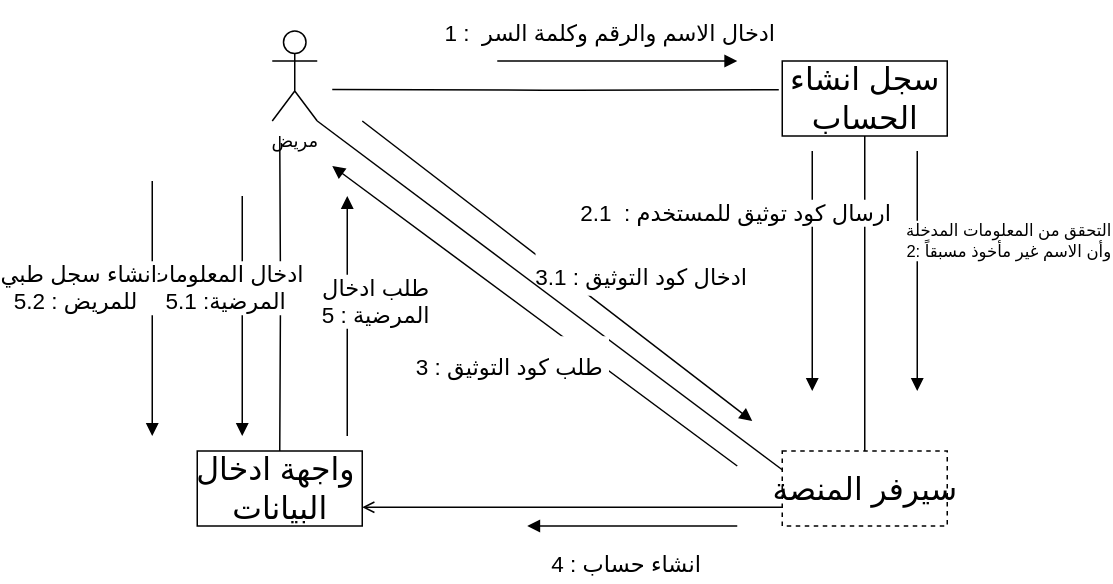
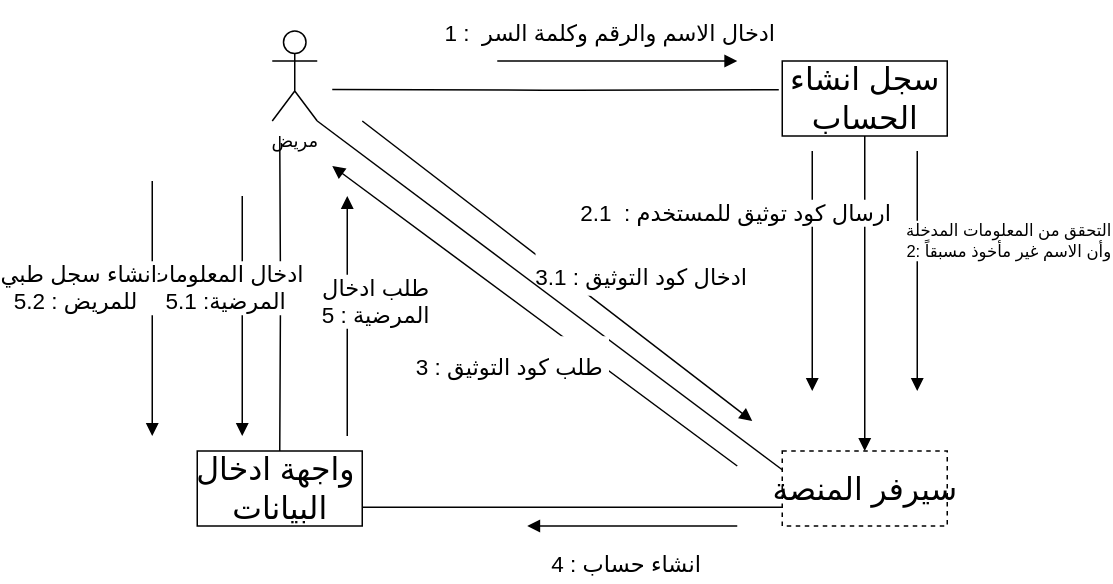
edge "سجل انشاء الحساب" -- "سيرفر المنصة": arrowhead none -> block
edge "سيرفر المنصة" -> "واجهة ادخال البيانات": arrowhead open -> none
